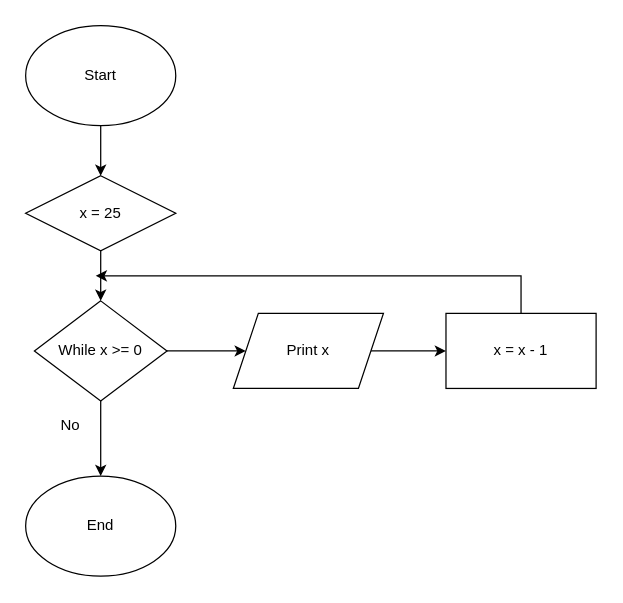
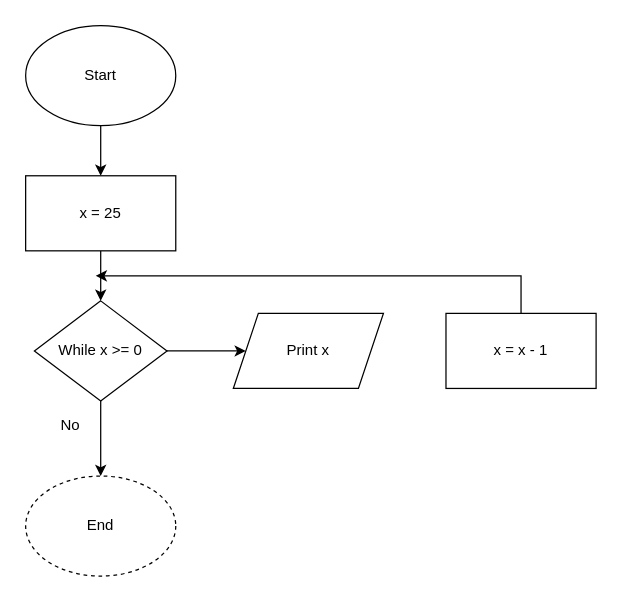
node "x = 25": shape diamond -> rectangle
edge "Print x" -> "x = x - 1": removed
node "End": style solid -> dashed
